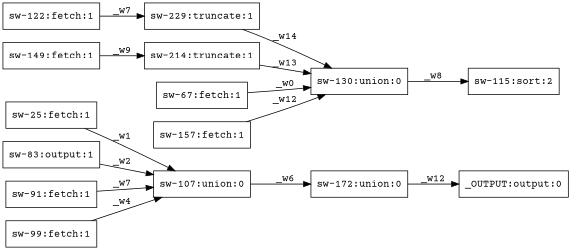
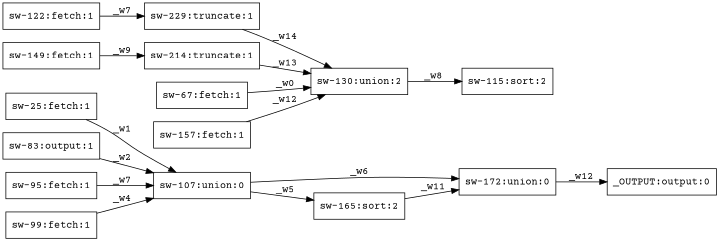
node "sw-130:union:0": label "sw-130:union:0" -> "sw-130:union:2"
node "sw-91:fetch:1": label "sw-91:fetch:1" -> "sw-95:fetch:1"
node "sw-165:sort:2": added
